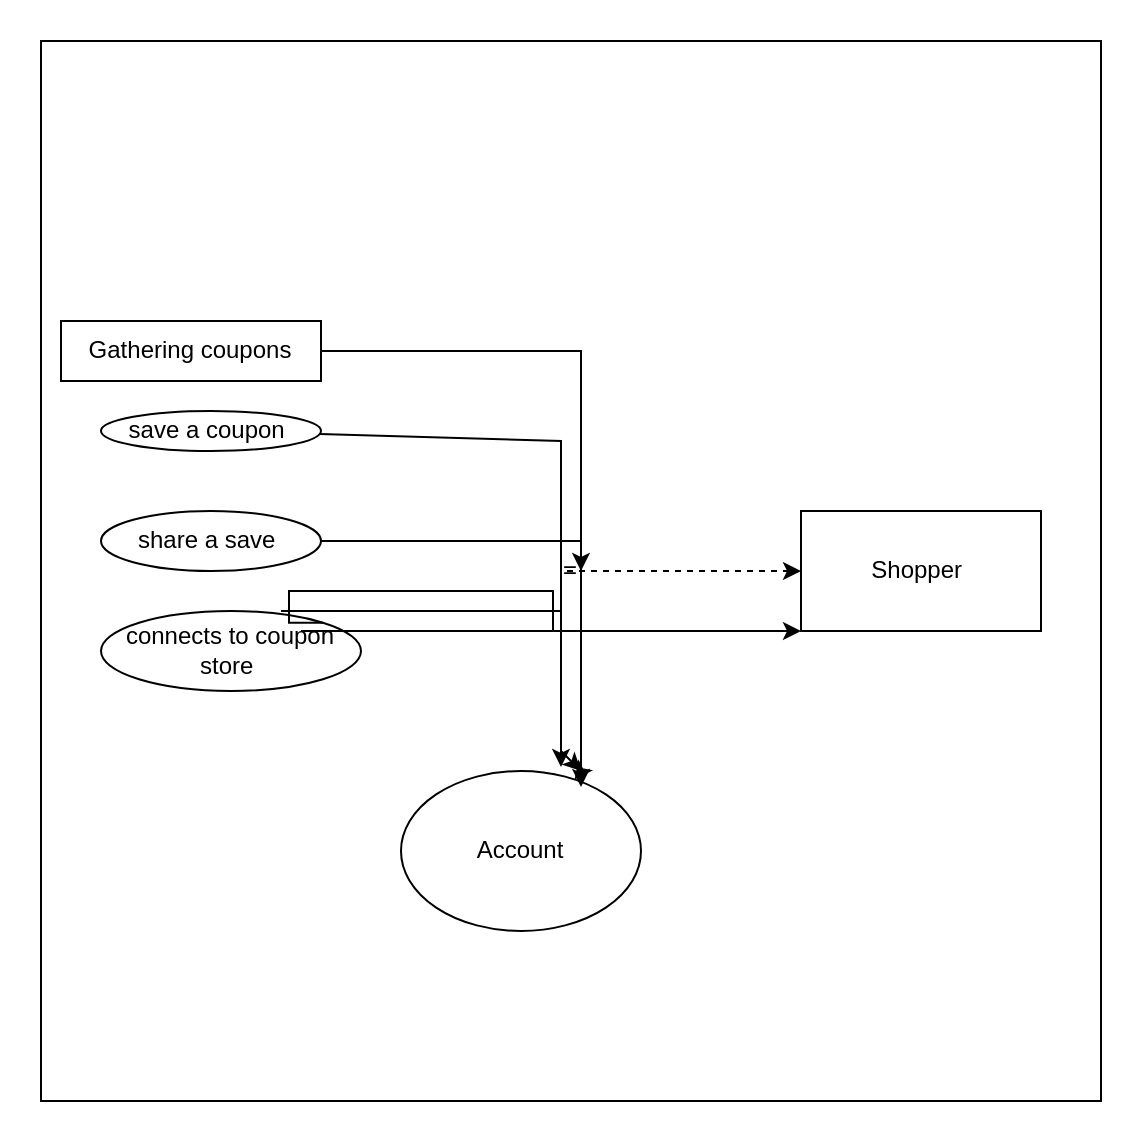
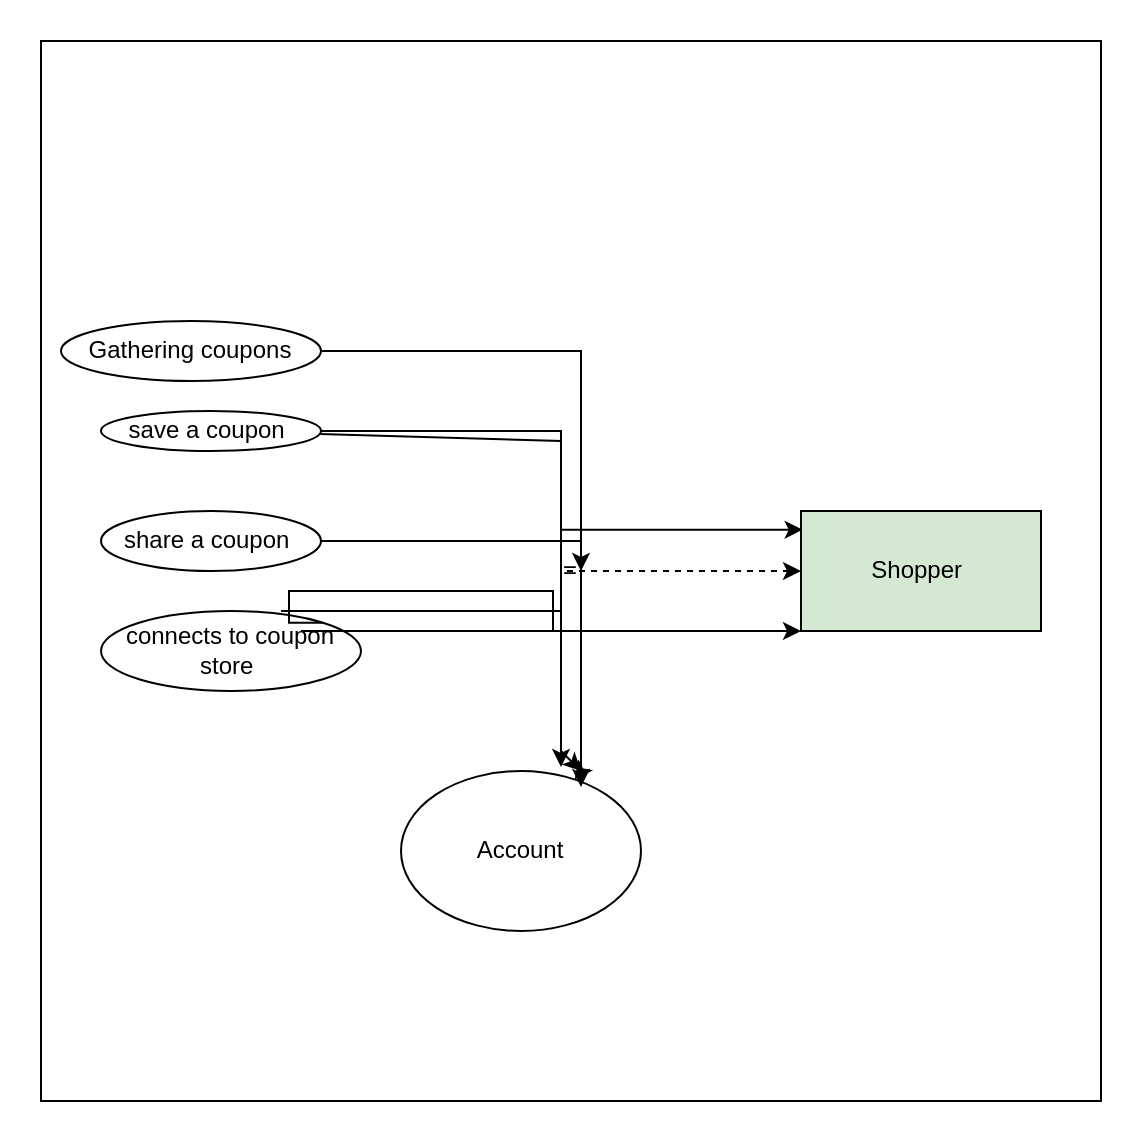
node "Gathering coupons": shape rectangle -> ellipse
edge "save a coupon" -> "Shopper": added
node "share a save": label "share a save" -> "share a coupon"
node "Shopper": fillcolor #ffffff -> #d5e8d4
